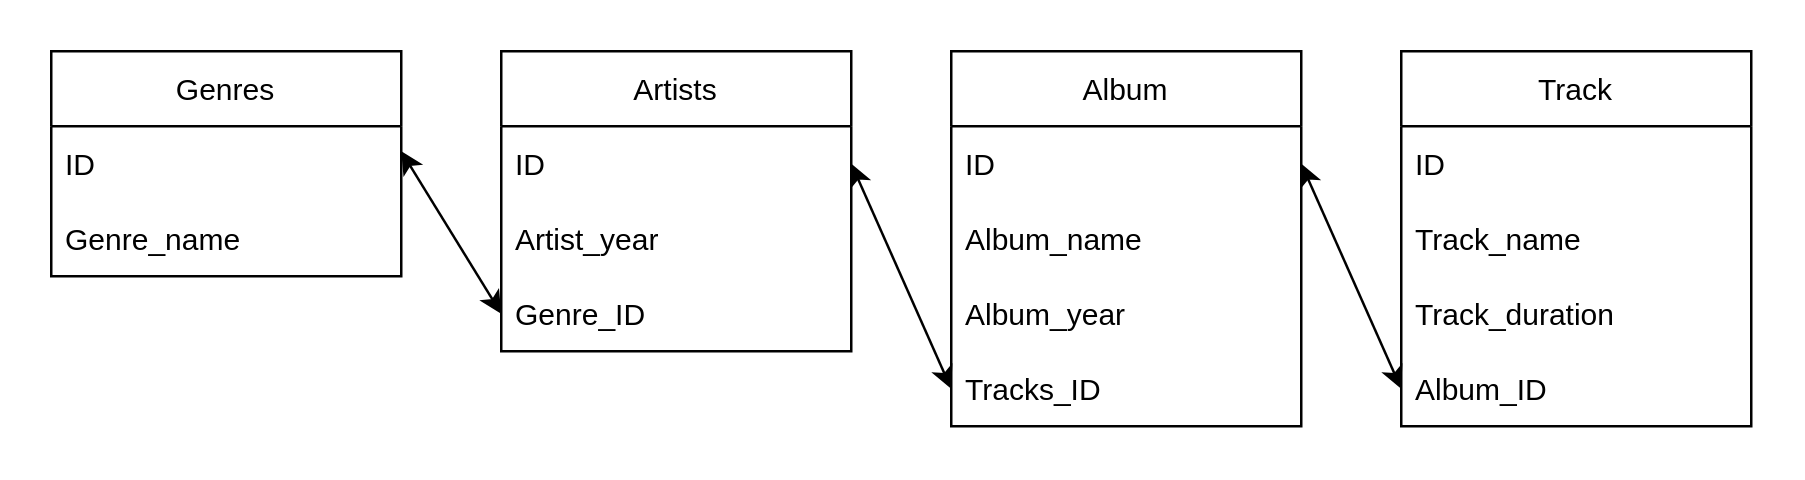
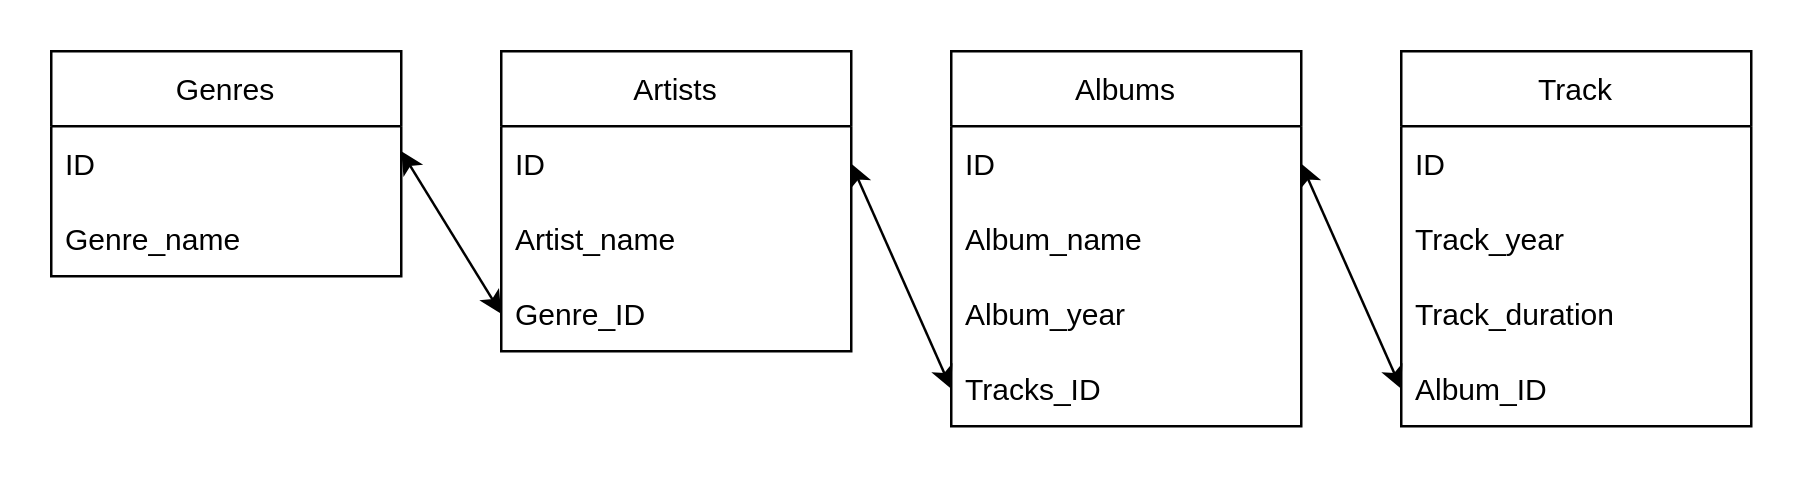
node "Album": label "Album" -> "Albums"
node "Artist_year": label "Artist_year" -> "Artist_name"
node "Track_name": label "Track_name" -> "Track_year"
